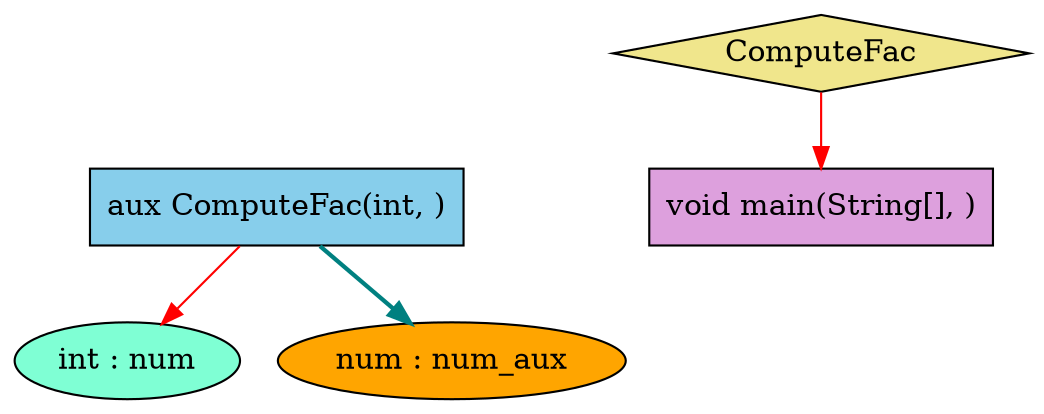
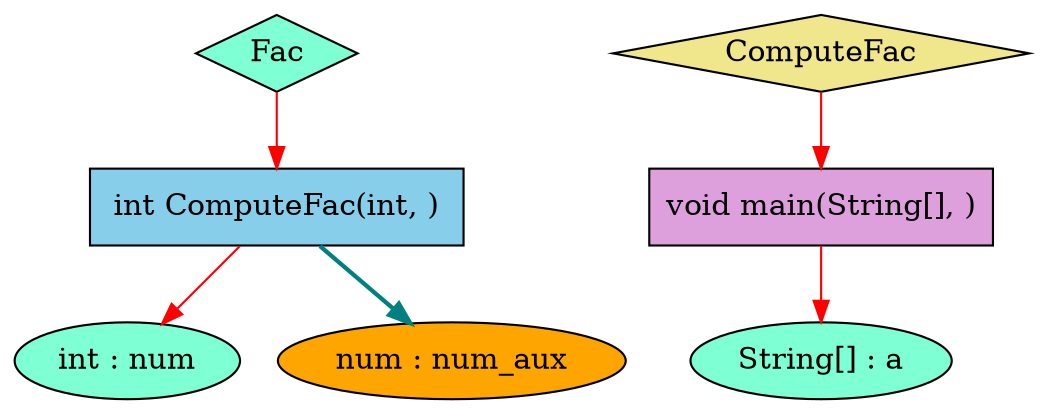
node "Fac": added
node "aux ComputeFac(int, )": label "aux ComputeFac(int, )" -> "int ComputeFac(int, )"
node "String[] : a": added
